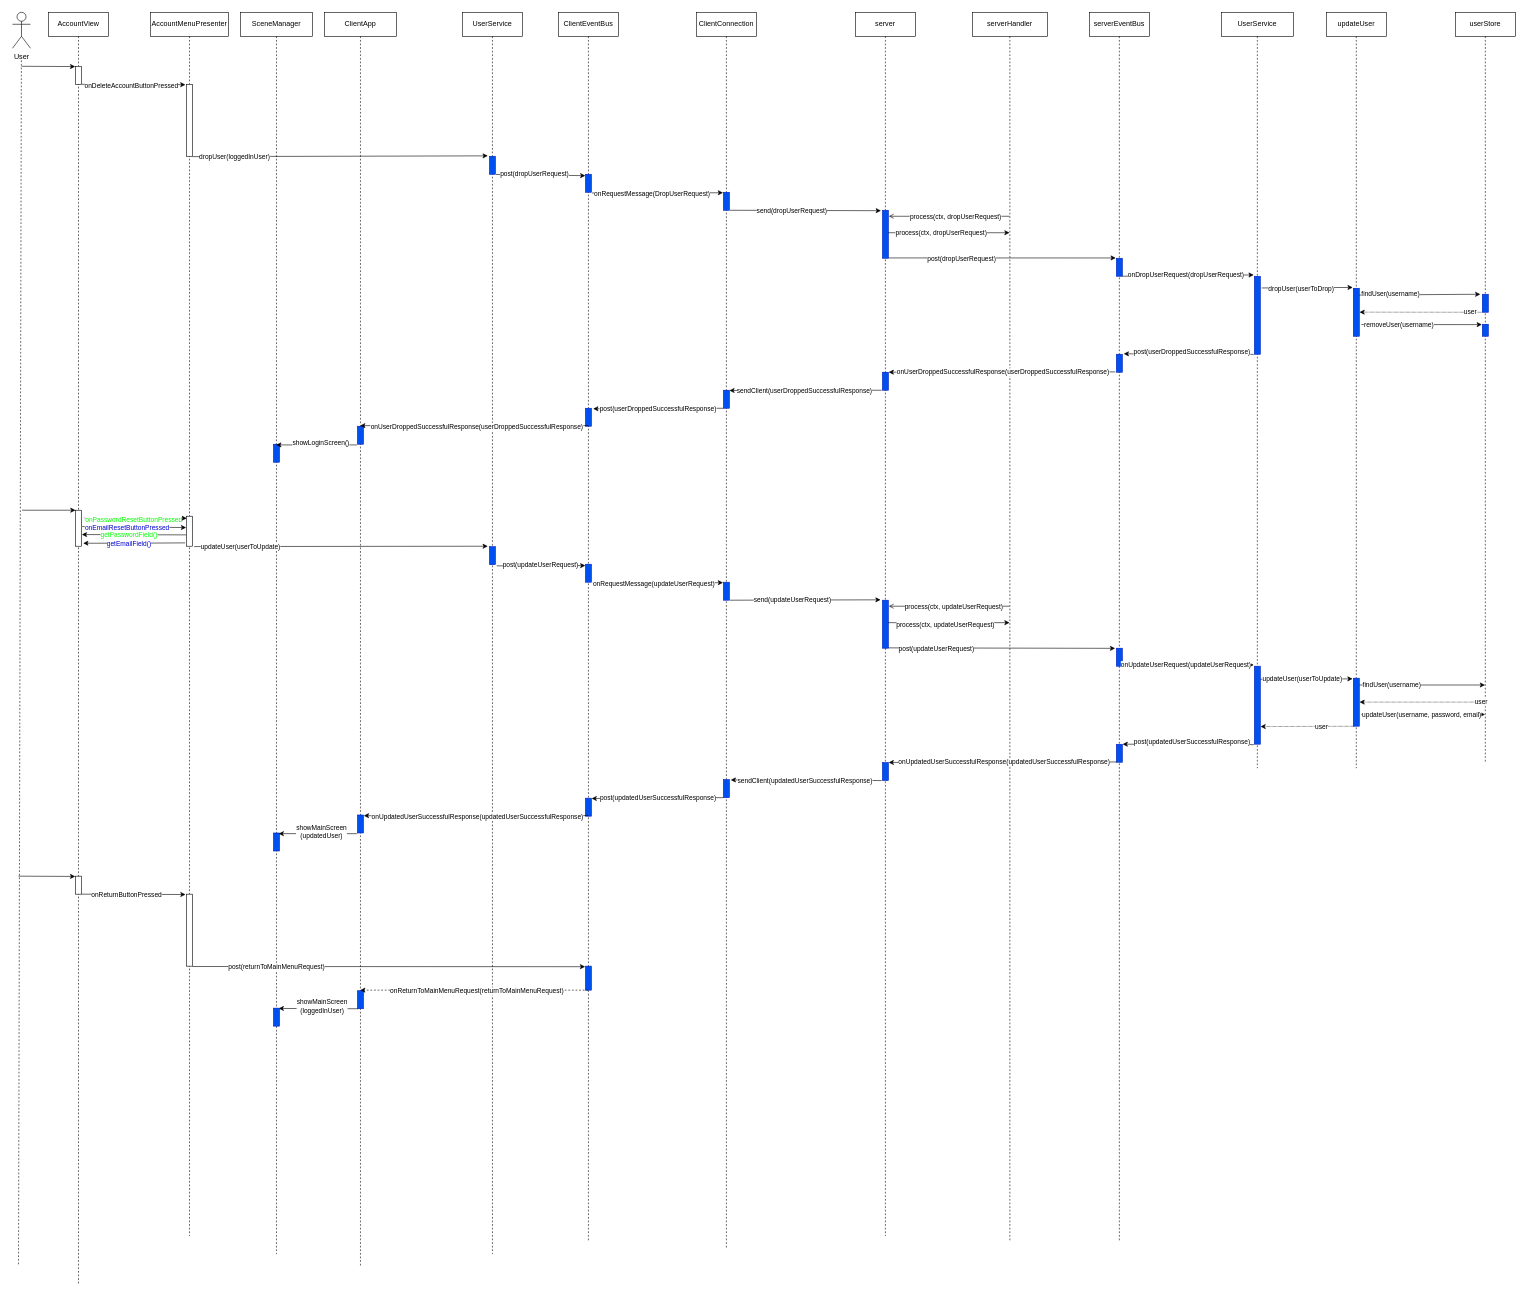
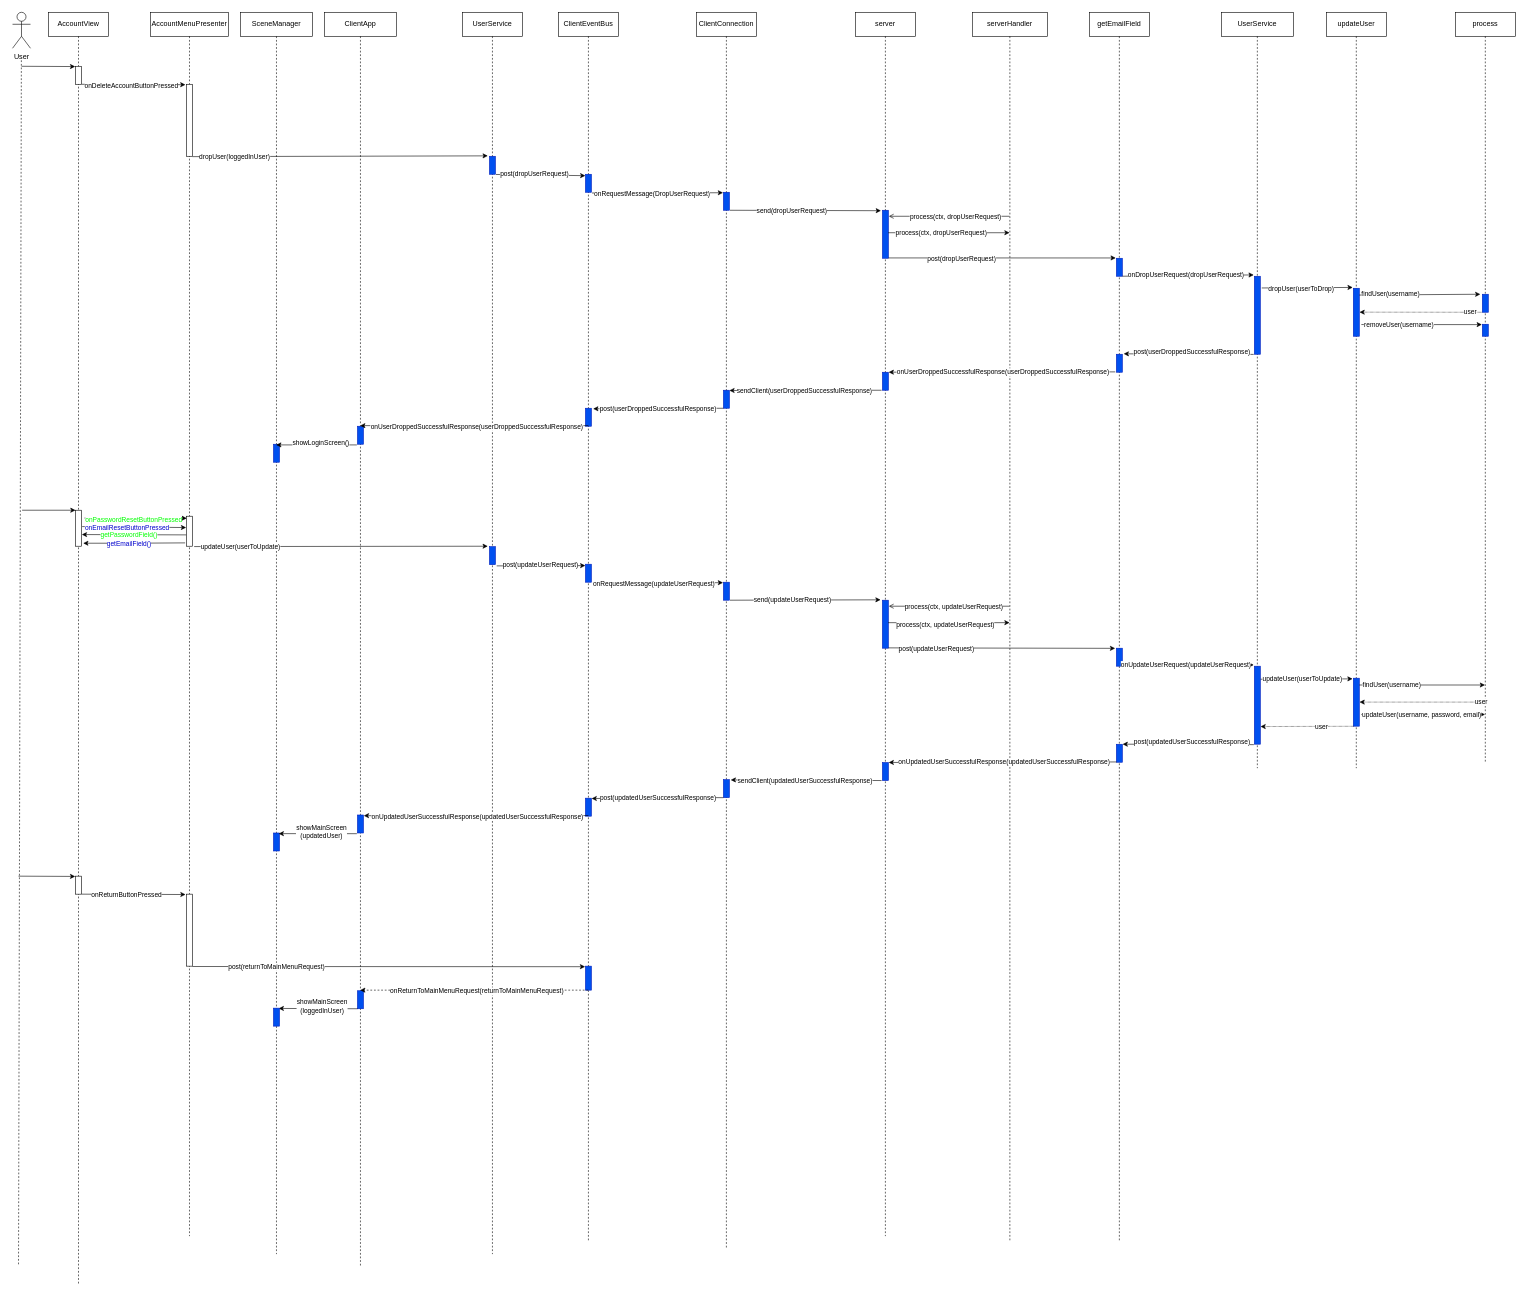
node "serverEventBus": label "serverEventBus" -> "getEmailField"
node "userStore": label "userStore" -> "process"
